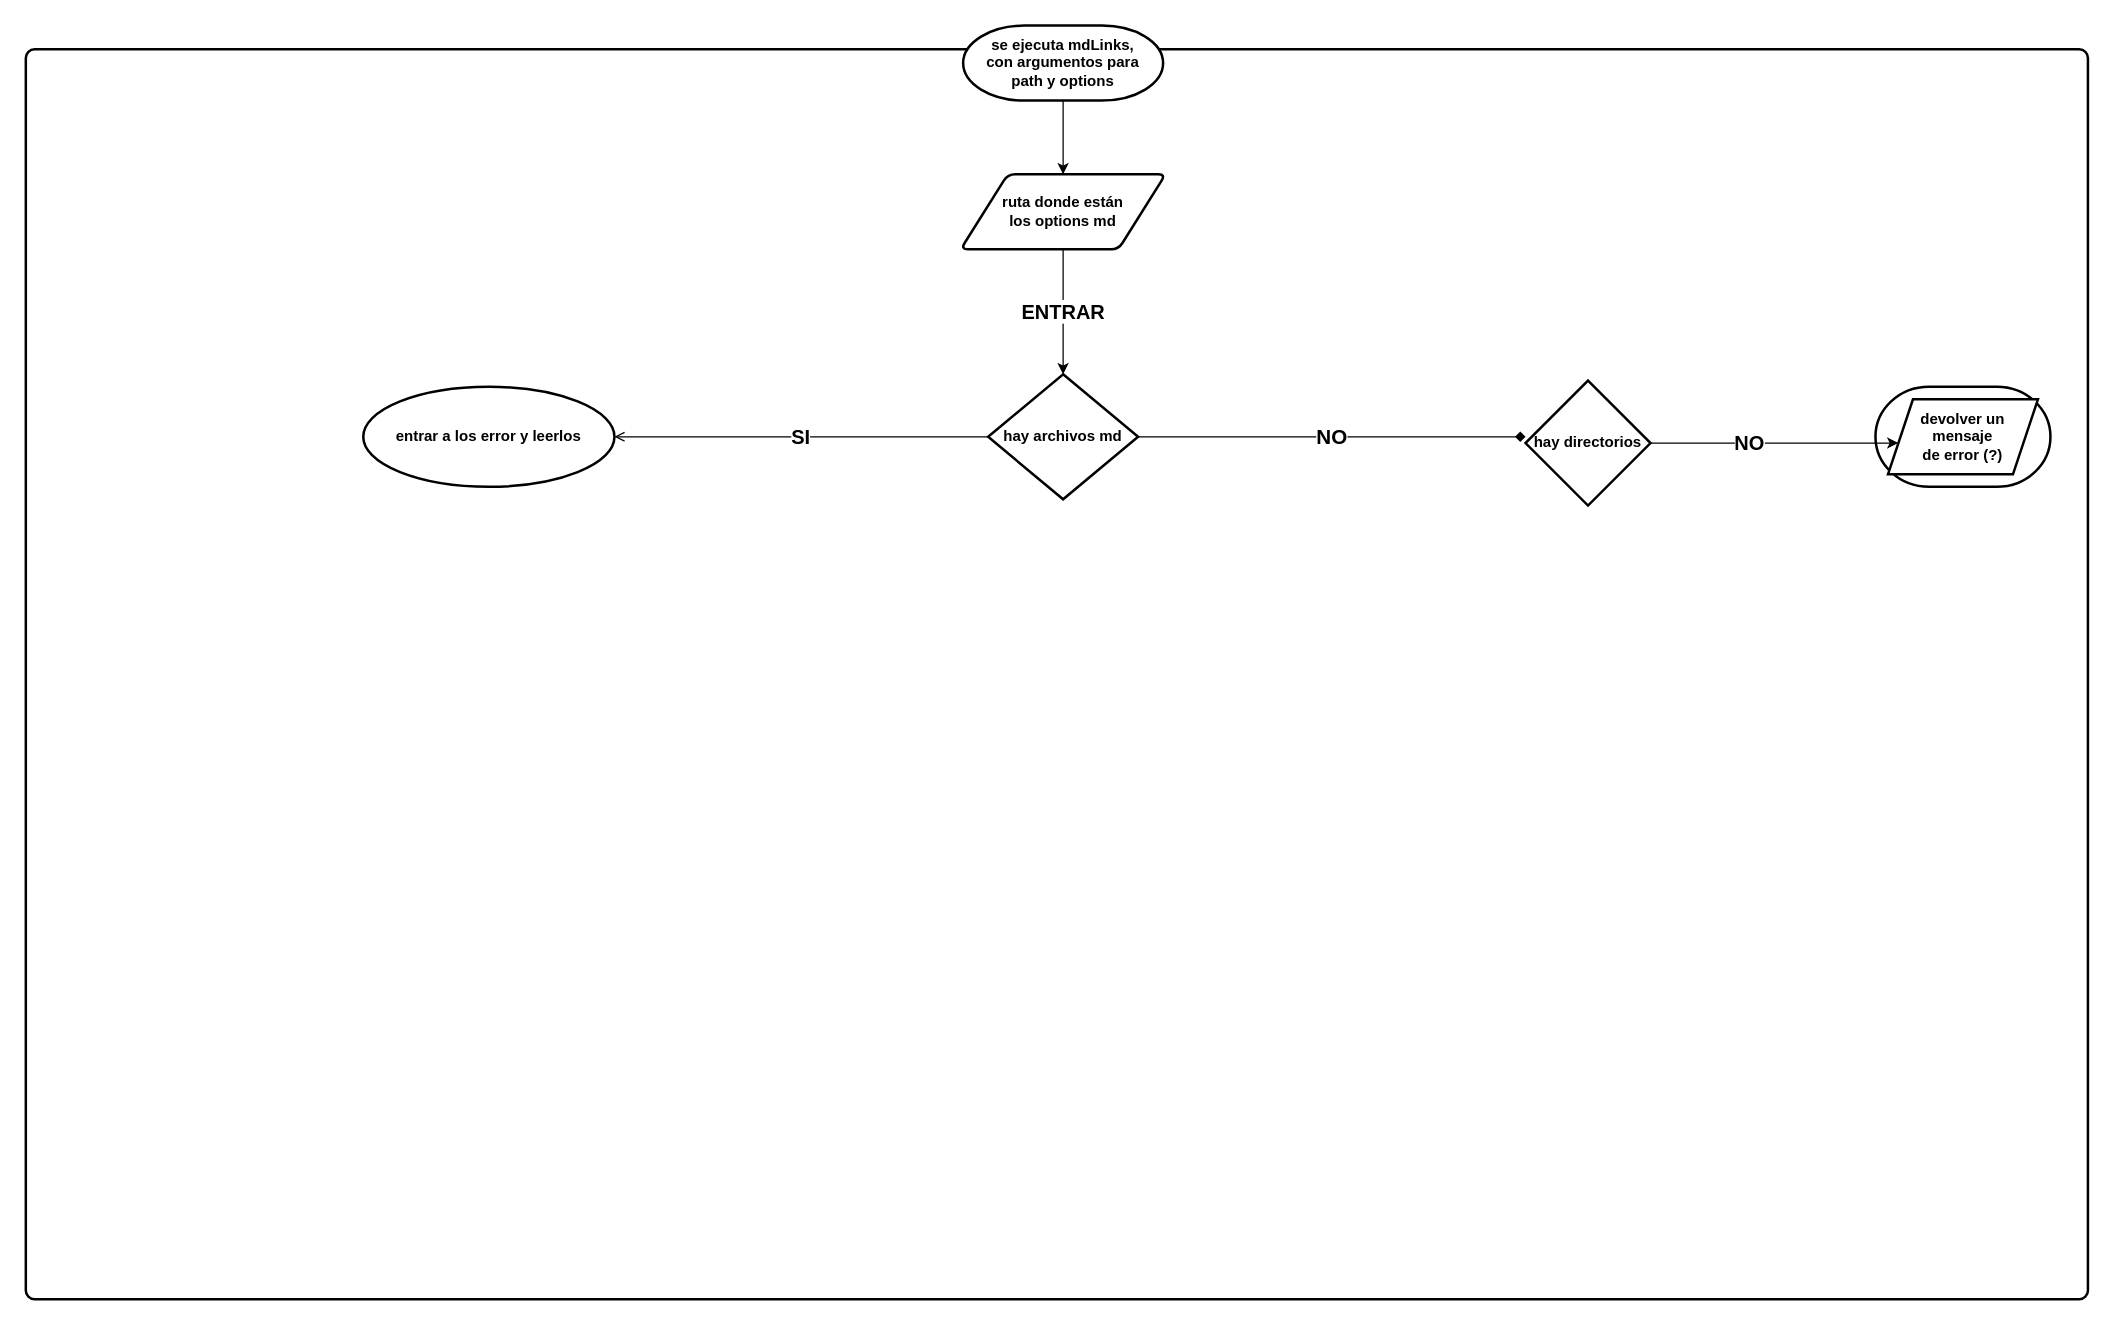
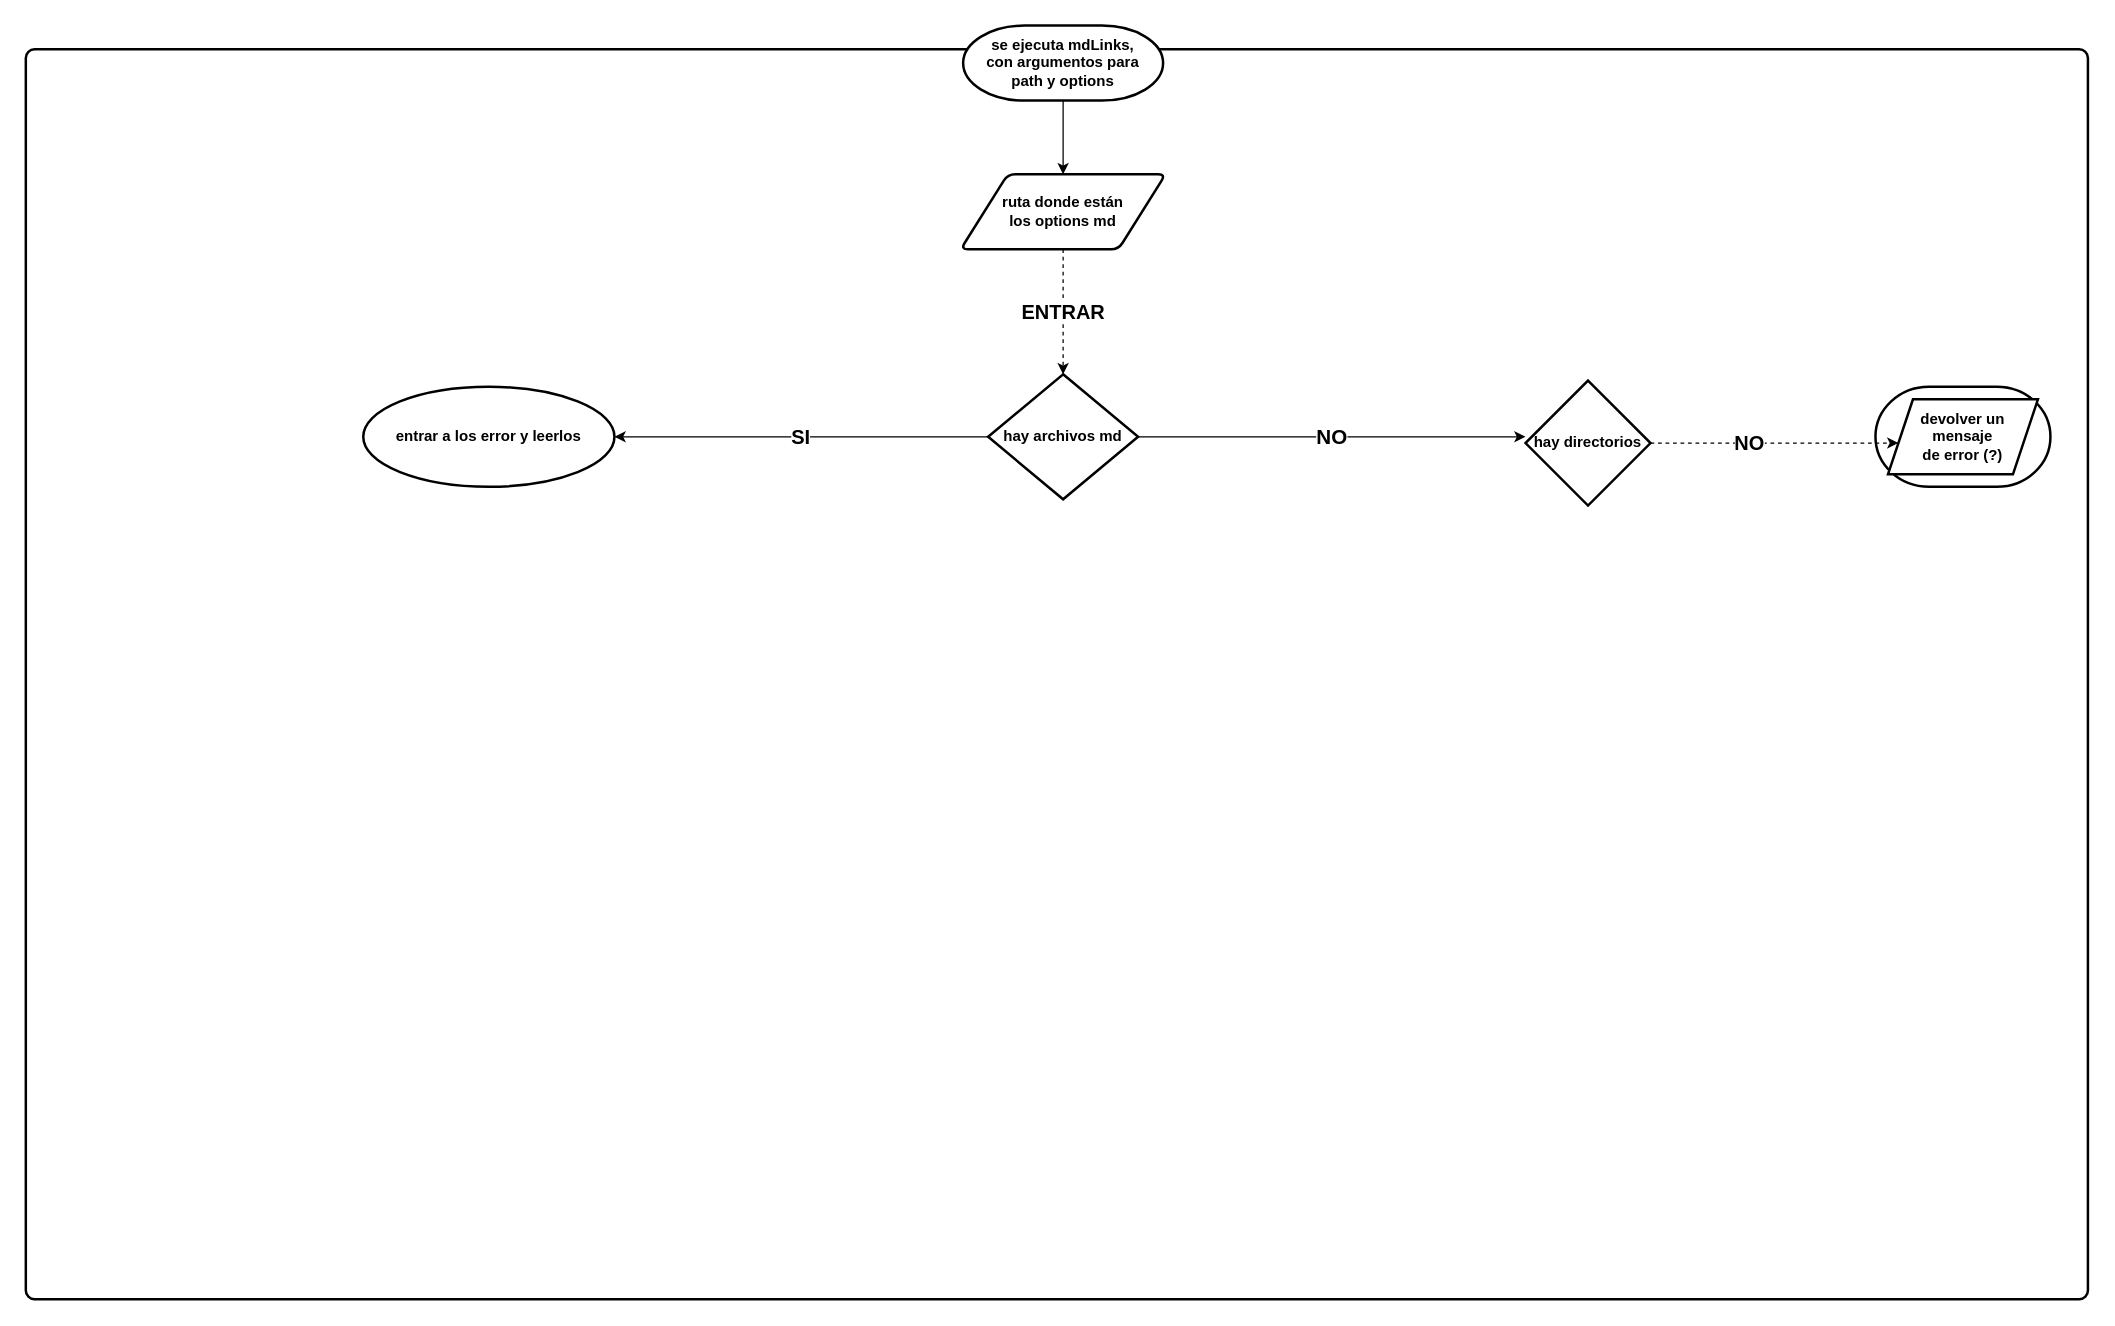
edge "ruta donde están los options md" -> "hay archivos md": style solid -> dashed
edge "hay archivos md" -> "entrar a los error y leerlos": arrowhead open -> classic
edge "hay archivos md" -> "hay directorios": arrowhead diamond -> classic
edge "hay directorios" -> "devolver un mensaje de error (?)": style solid -> dashed
